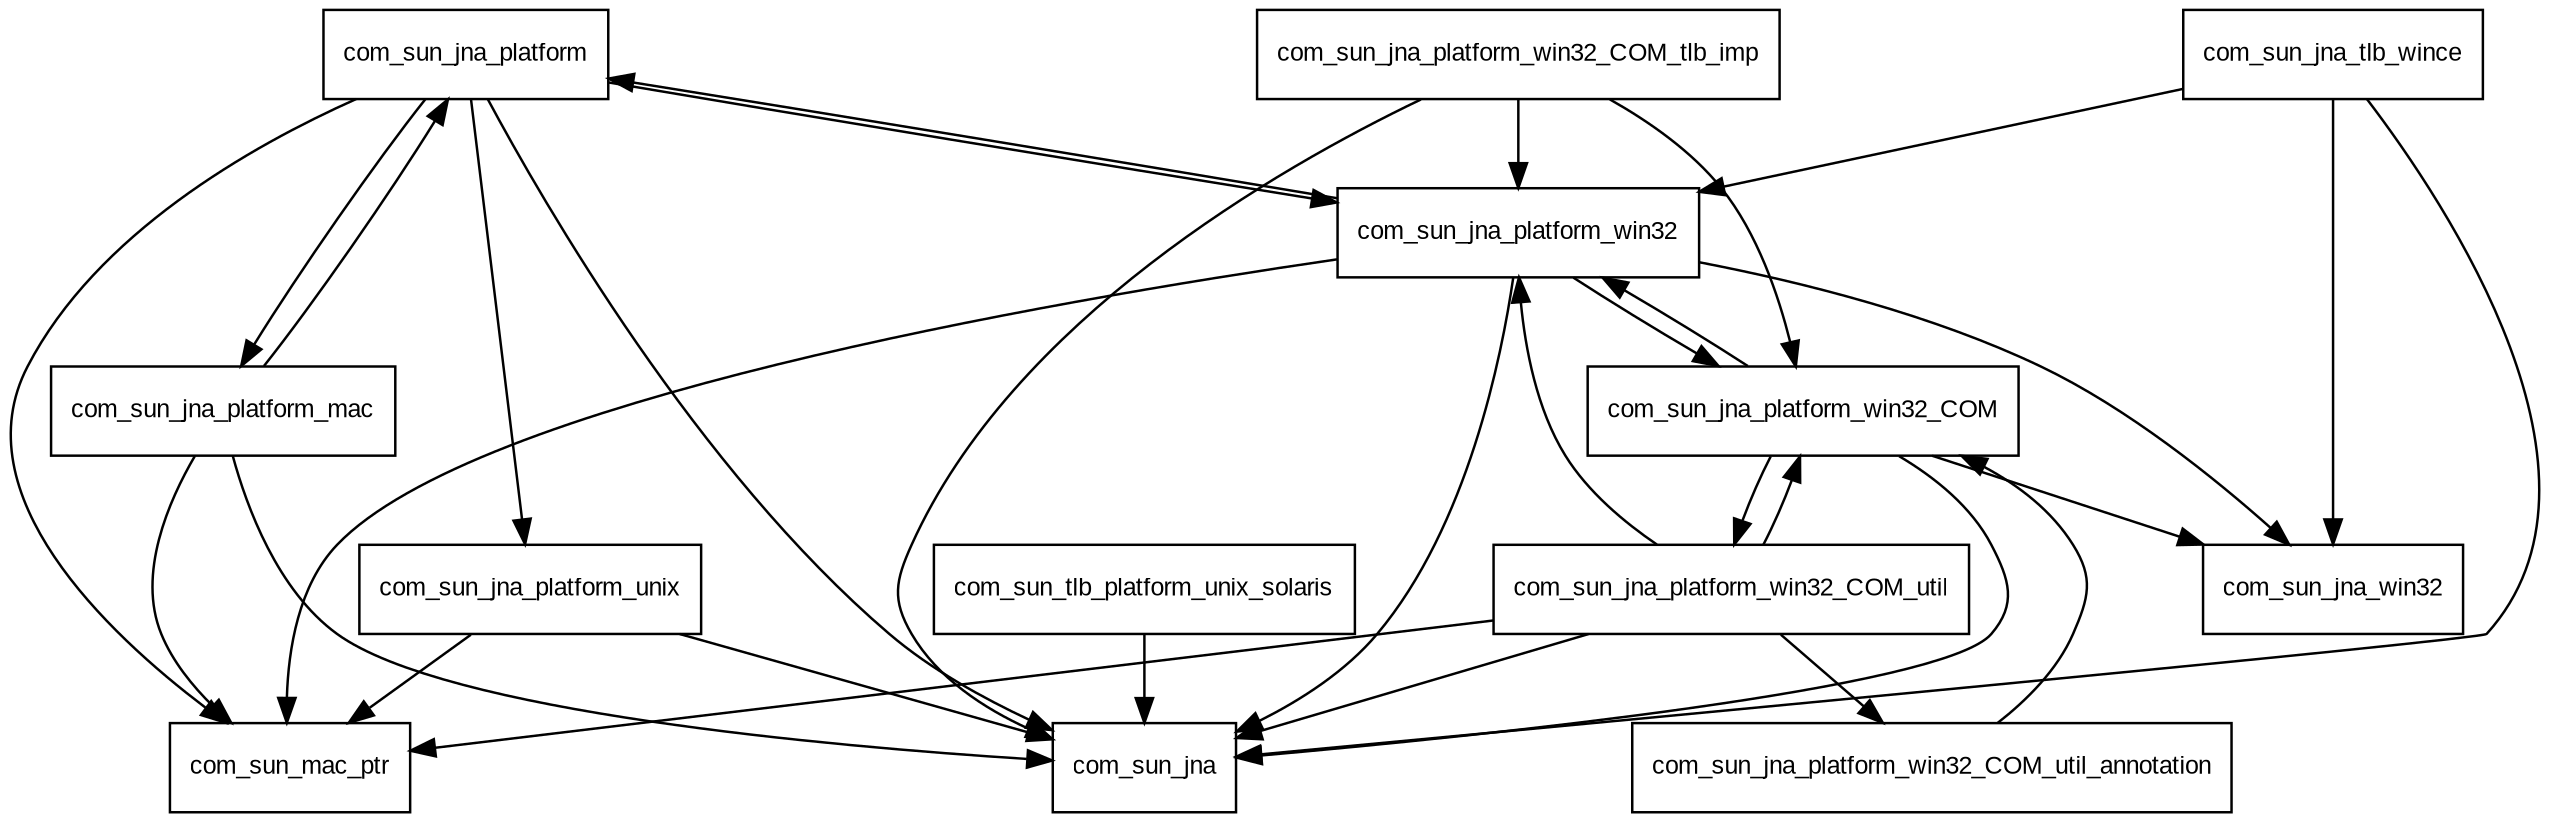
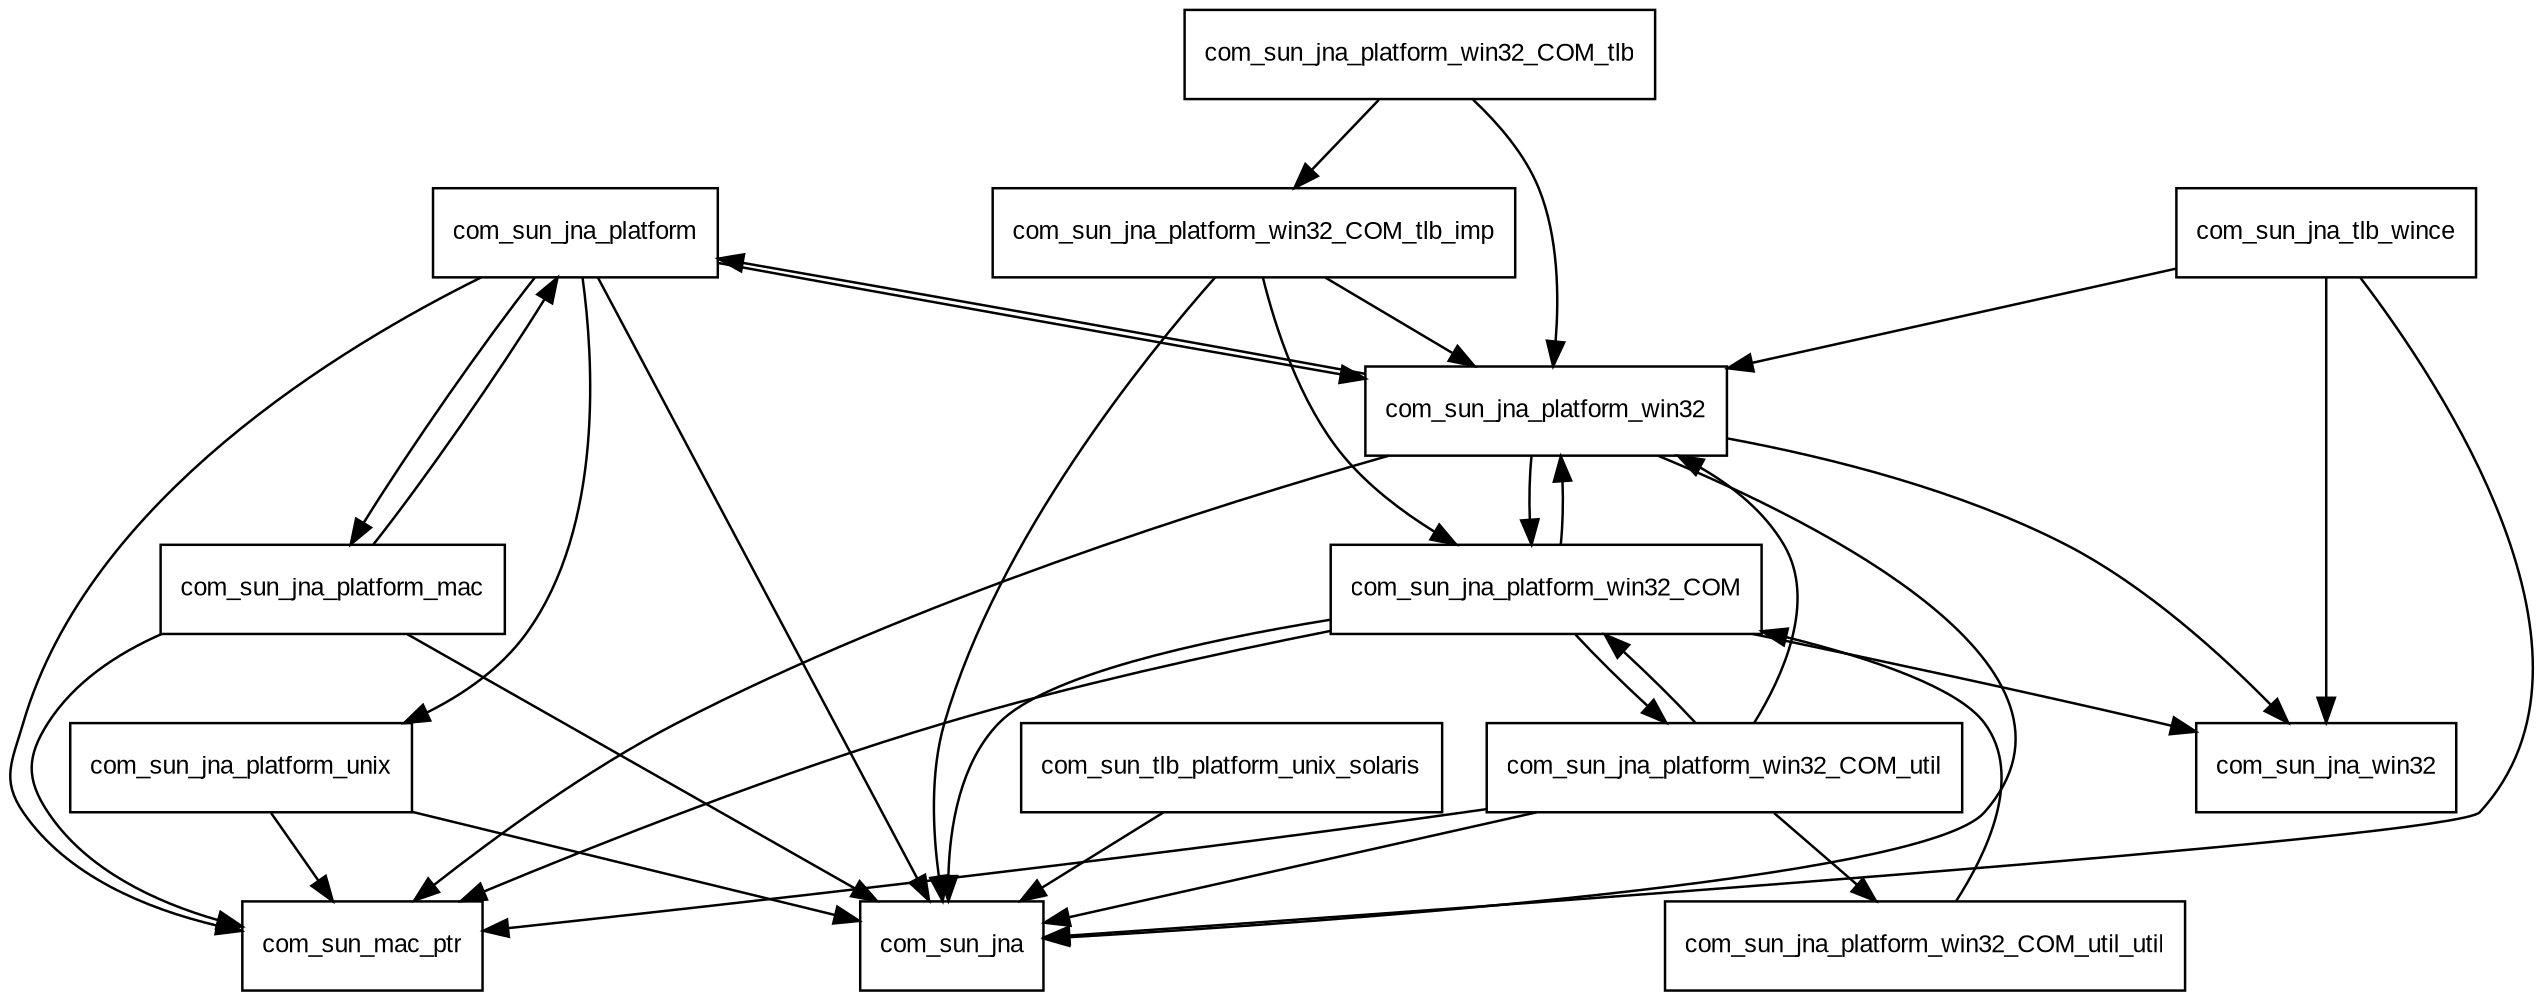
node "com_sun_jna_platform_win32_COM_tlb": added
edge "com_sun_jna_platform_win32_COM" -> "com_sun_mac_ptr": added
node "com_sun_jna_platform_win32_COM_util_annotation": label "com_sun_jna_platform_win32_COM_util_annotation" -> "com_sun_jna_platform_win32_COM_util_util"
